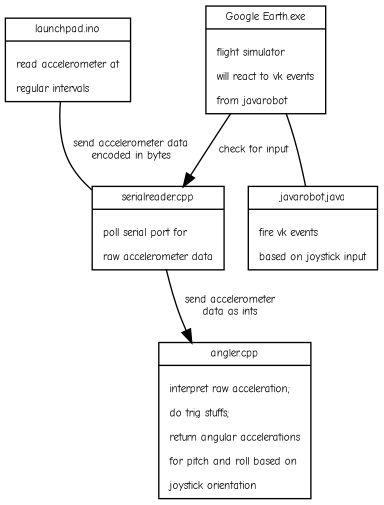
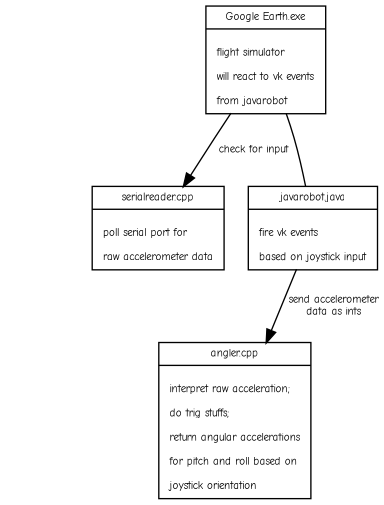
node "launchpad.ino": removed
edge "serialreader.cpp" -> "angler.cpp": now "javarobot.java" -> "angler.cpp"
